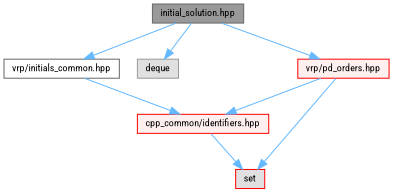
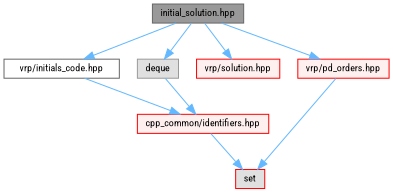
node "vrp/initials_common.hpp": label "vrp/initials_common.hpp" -> "vrp/initials_code.hpp"
node "vrp/solution.hpp": added
edge "vrp/pd_orders.hpp" -> "cpp_common/identifiers.hpp": now "deque" -> "cpp_common/identifiers.hpp"
